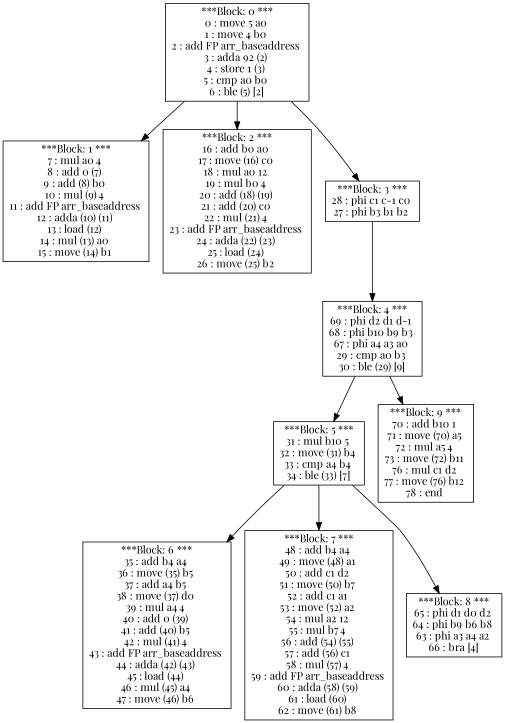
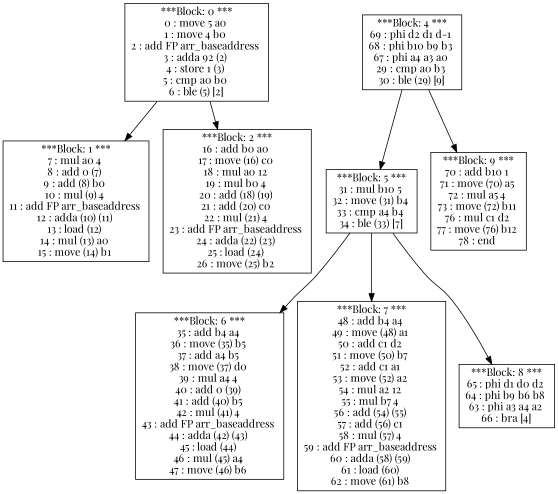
node "***Block: 3 *** 28 : phi c1 c-1 c0 27 : phi b3 b1 b2": removed
